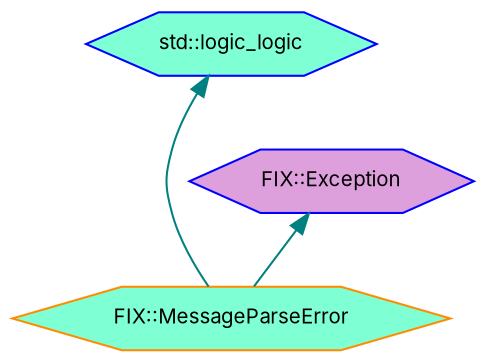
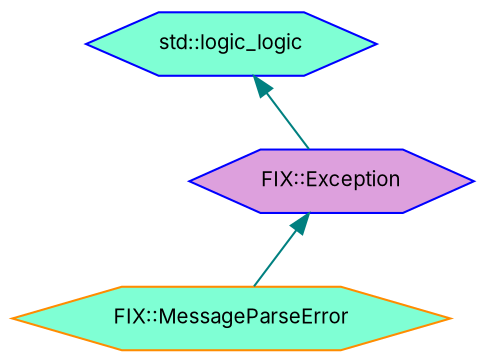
edge "FIX::MessageParseError" -> "std::logic_logic": now "FIX::Exception" -> "std::logic_logic"
